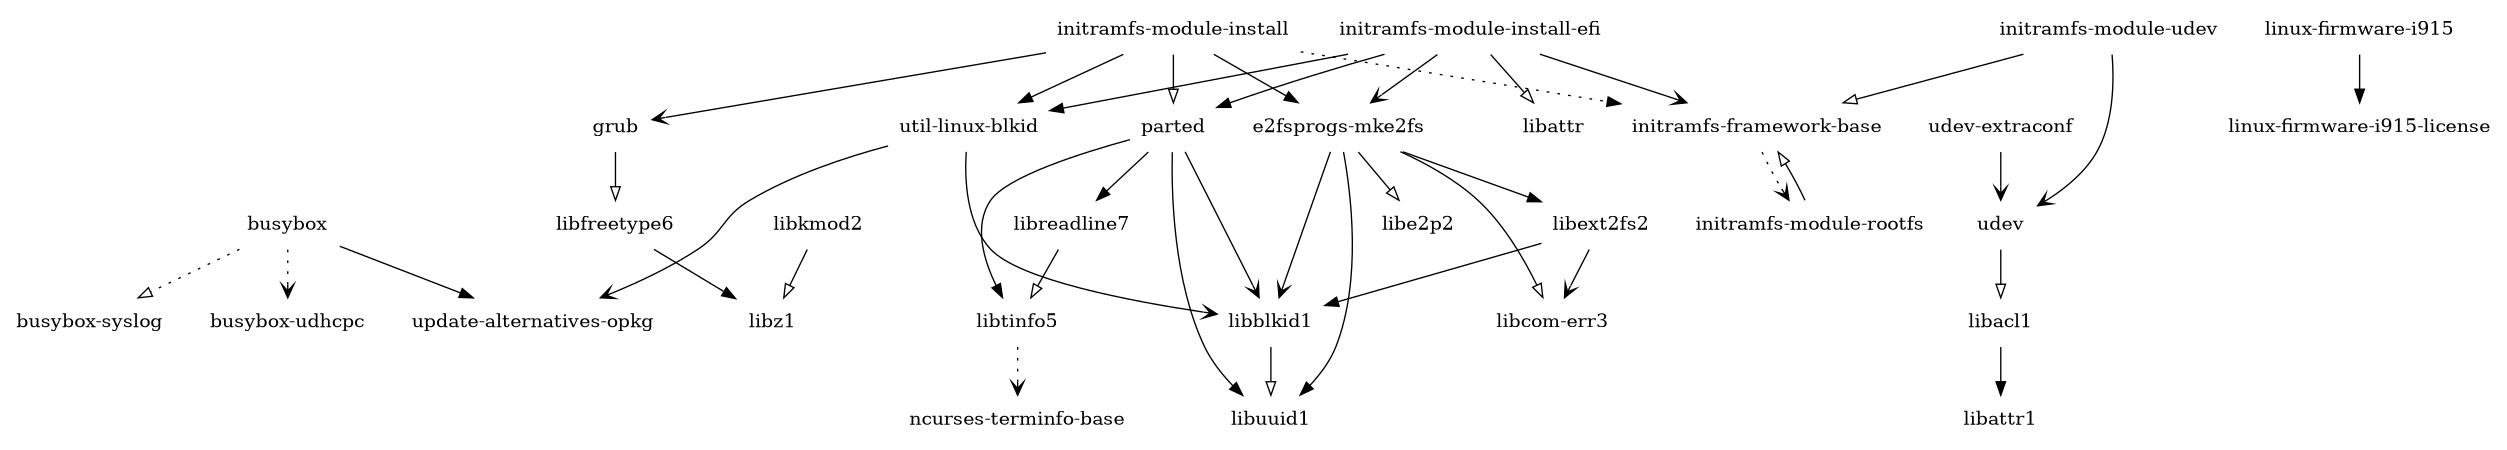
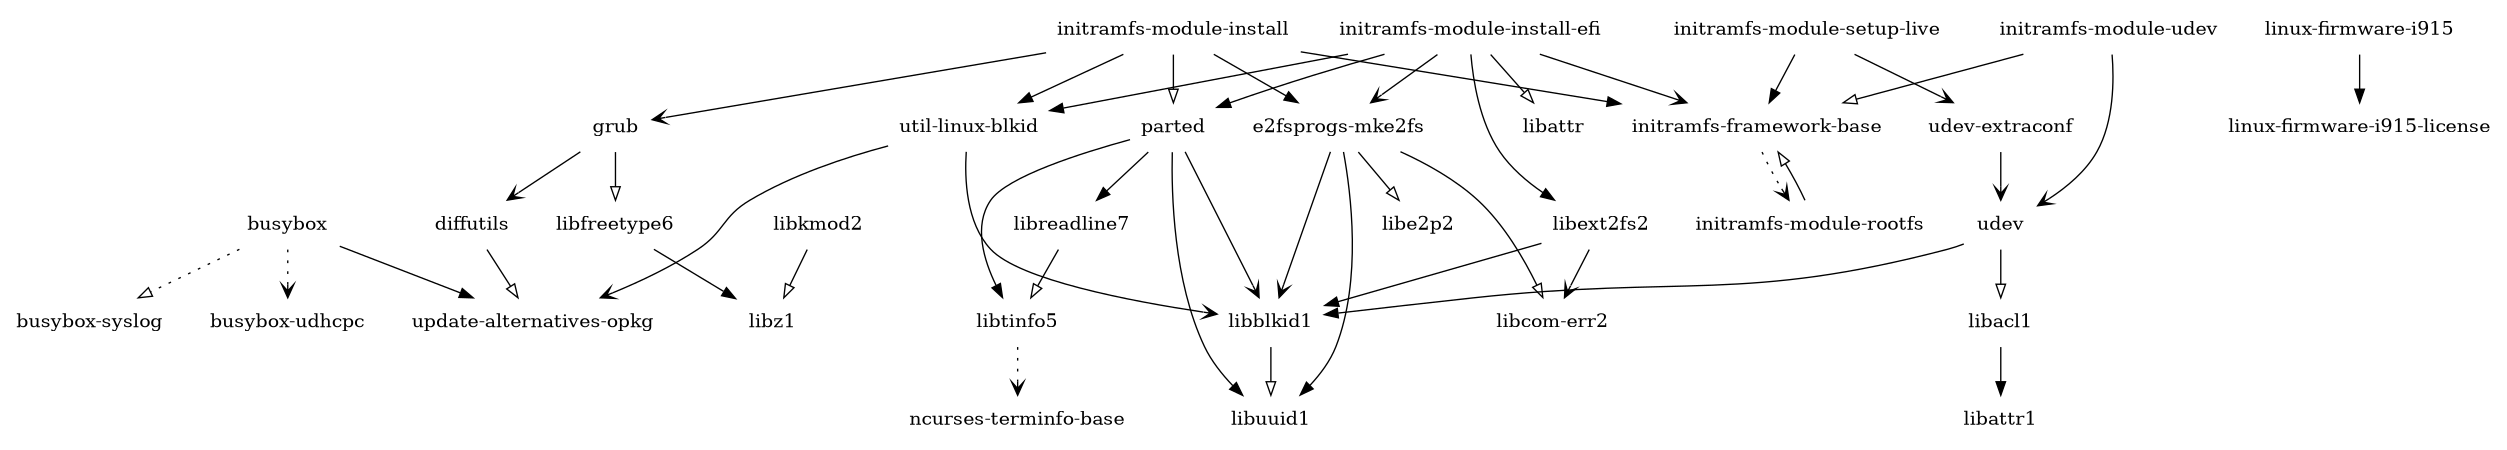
node "initramfs-module-setup-live": added
edge "initramfs-module-install" -> "initramfs-framework-base": style dotted -> solid
edge "e2fsprogs-mke2fs" -> "libext2fs2": now "initramfs-module-install-efi" -> "libext2fs2"
node "diffutils": added
edge "udev" -> "libblkid1": added
node "libcom-err3": label "libcom-err3" -> "libcom-err2"
